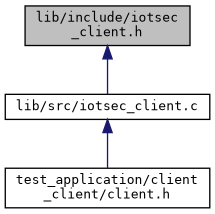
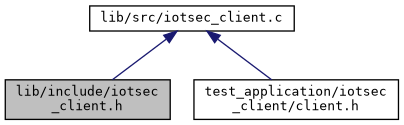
edge "lib/src/iotsec_client.c" -> "lib/include/iotsec _client.h": reversed
node "test_application/client _client/client.h": label "test_application/client _client/client.h" -> "test_application/iotsec _client/client.h"
